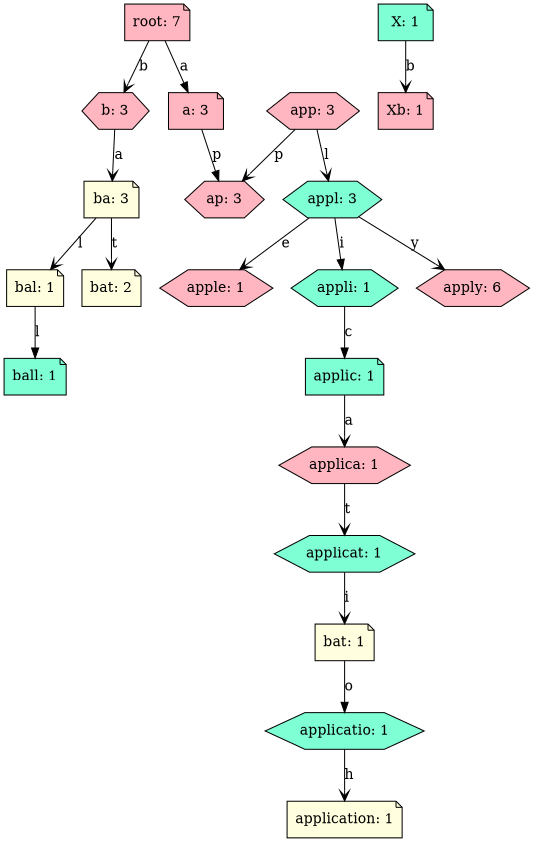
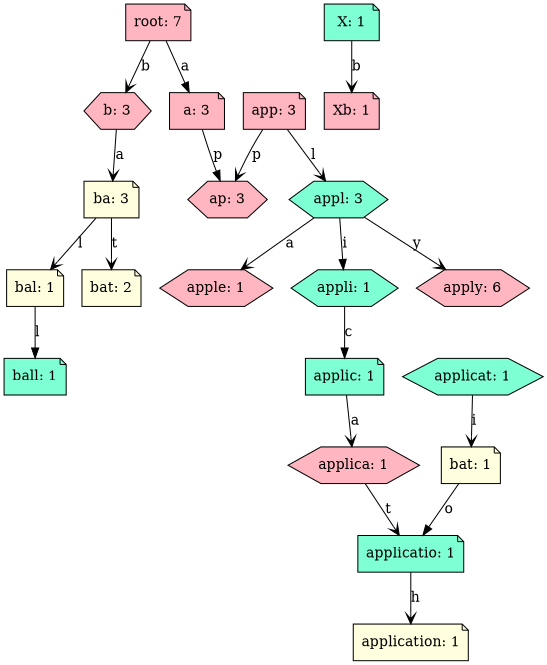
node "app: 3": shape hexagon -> note
edge "appl: 3" -> "apple: 1": label "e" -> "a"
edge "applica: 1" -> "applicat: 1": now "applica: 1" -> "applicatio: 1"
node "applicatio: 1": shape hexagon -> note
